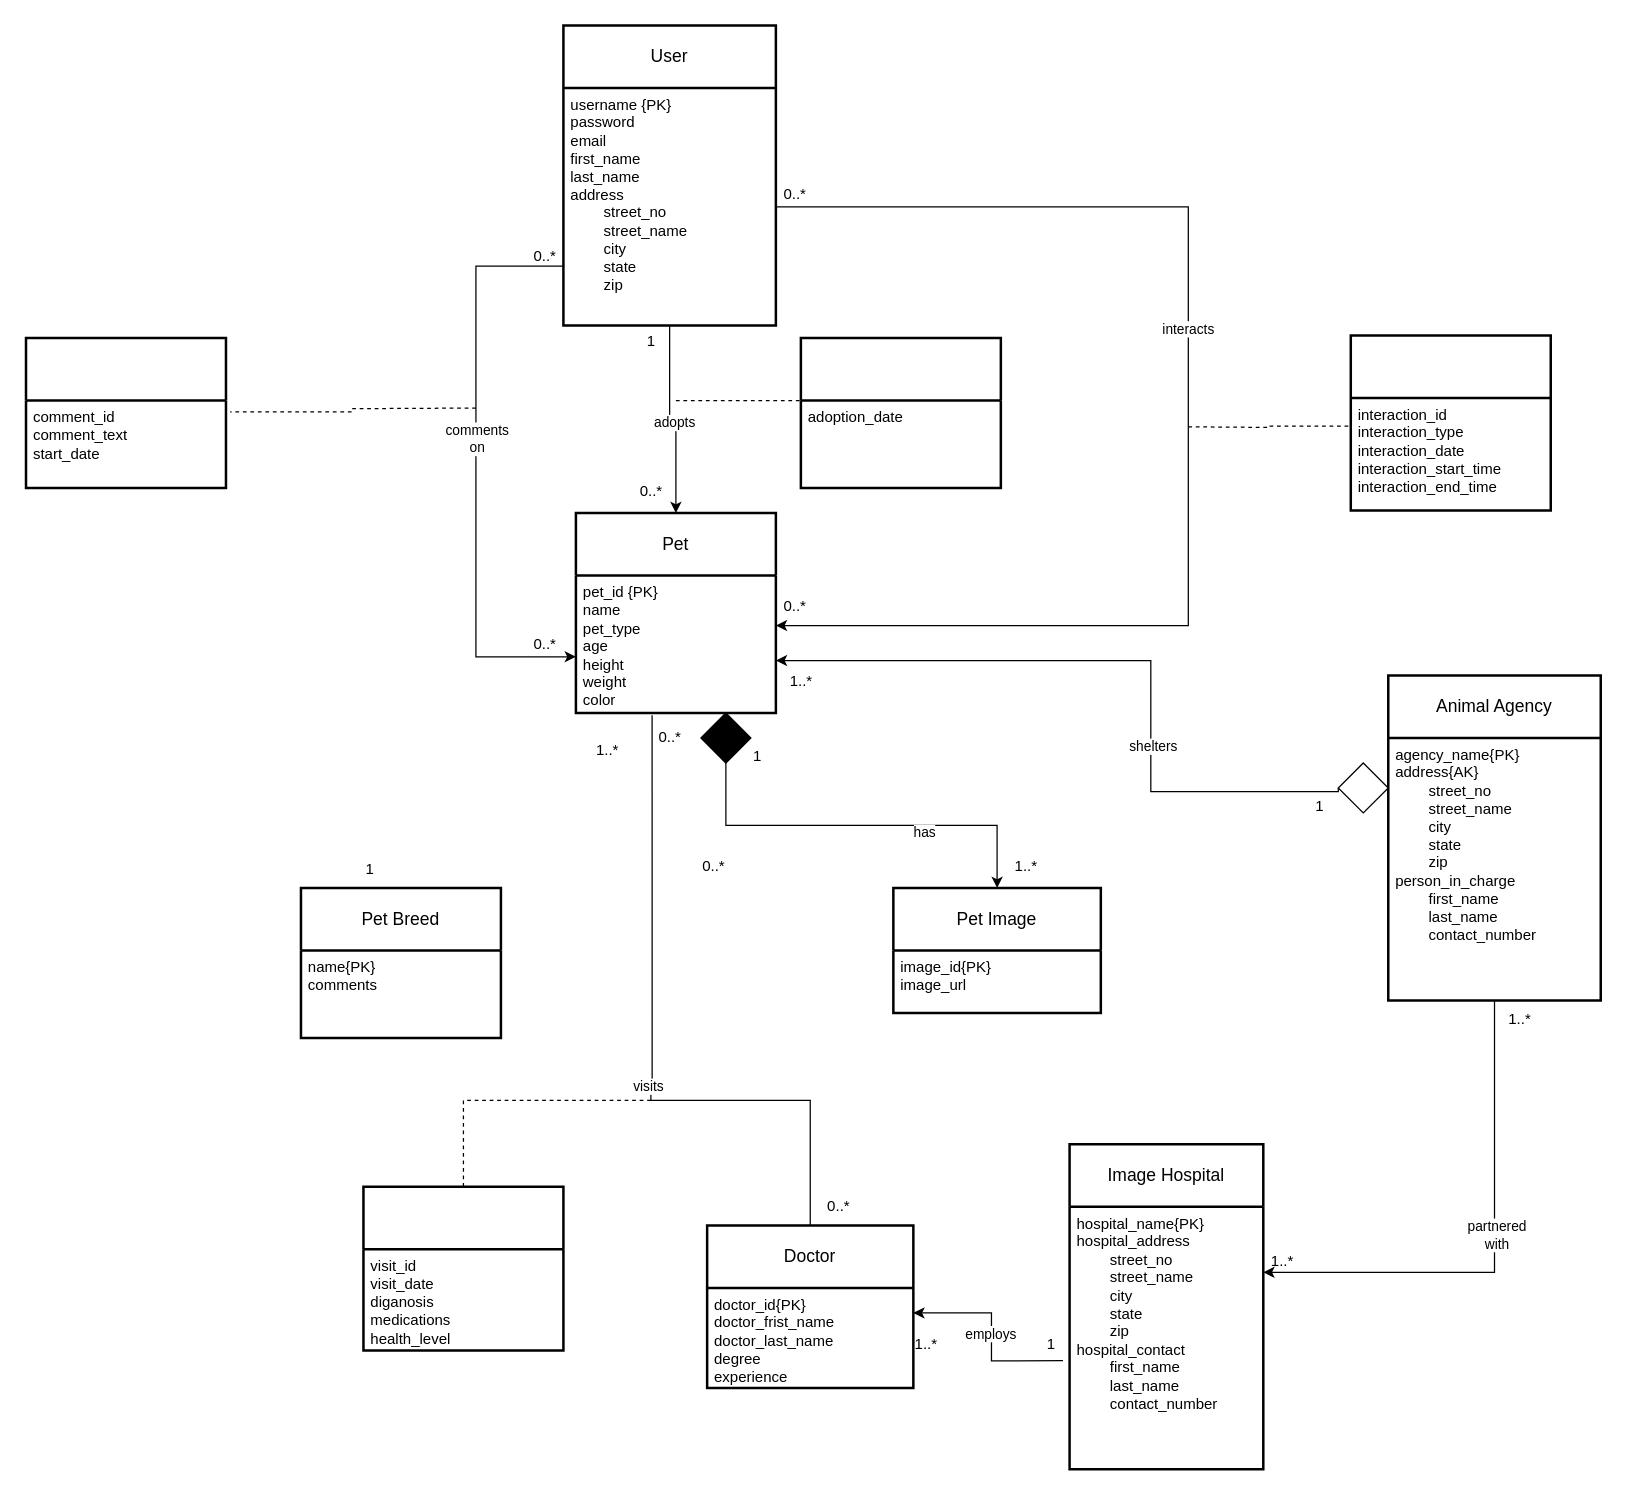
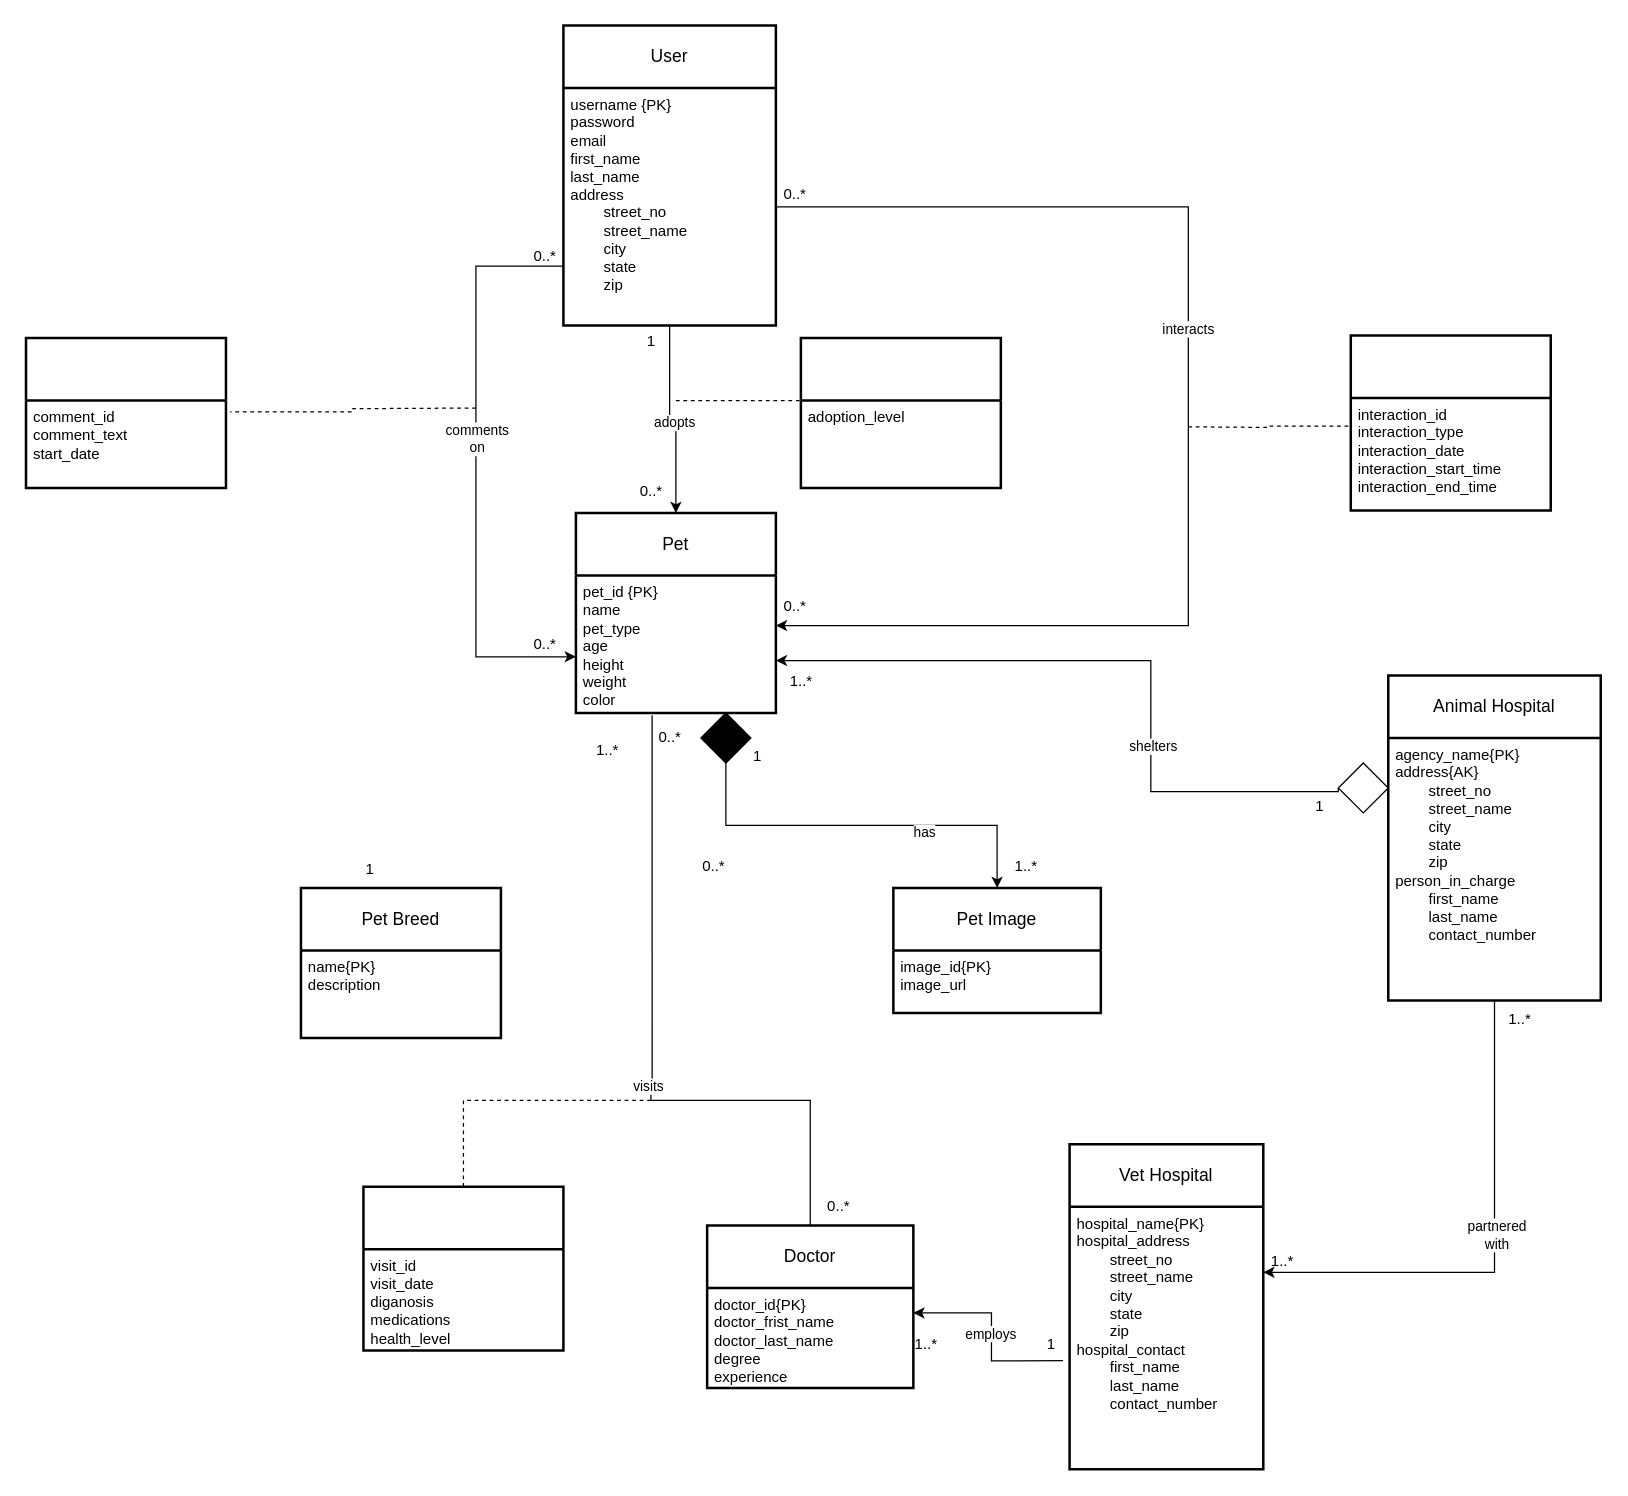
node "adoption_date": label "adoption_date" -> "adoption_level"
node "Animal Agency": label "Animal Agency" -> "Animal Hospital"
node "name{PK} comments": label "name{PK} comments" -> "name{PK} description"
node "Image Hospital": label "Image Hospital" -> "Vet Hospital"
